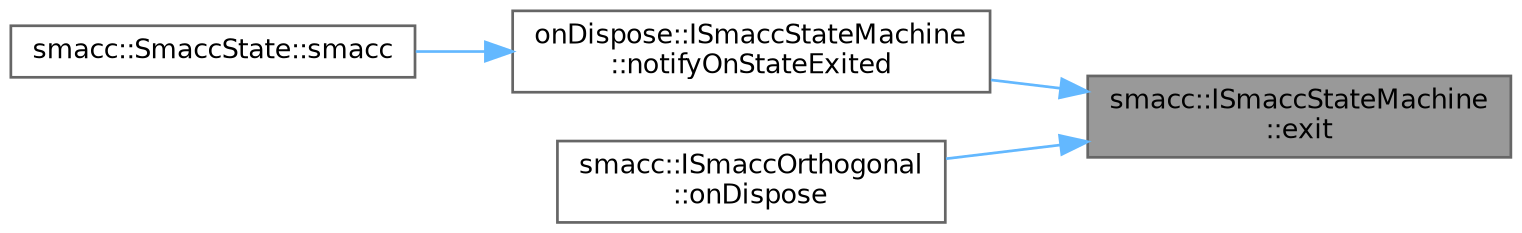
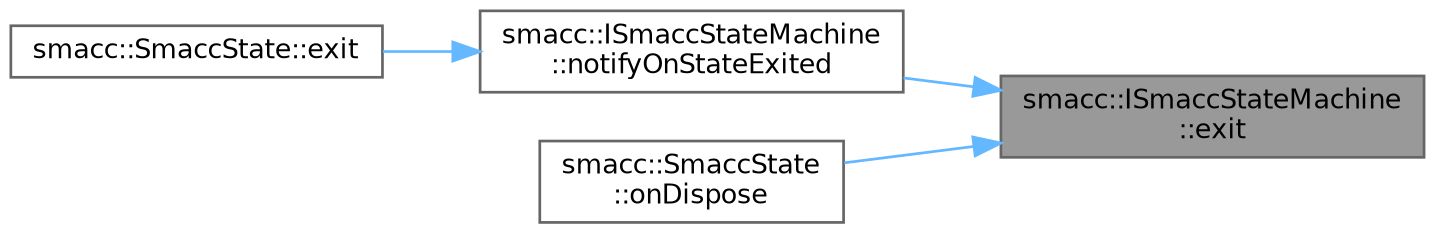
node "smacc::SmaccState::smacc": label "smacc::SmaccState::smacc" -> "smacc::SmaccState::exit"
node "onDispose::ISmaccStateMachine ::notifyOnStateExited": label "onDispose::ISmaccStateMachine ::notifyOnStateExited" -> "smacc::ISmaccStateMachine ::notifyOnStateExited"
node "smacc::ISmaccOrthogonal ::onDispose": label "smacc::ISmaccOrthogonal ::onDispose" -> "smacc::SmaccState ::onDispose"
